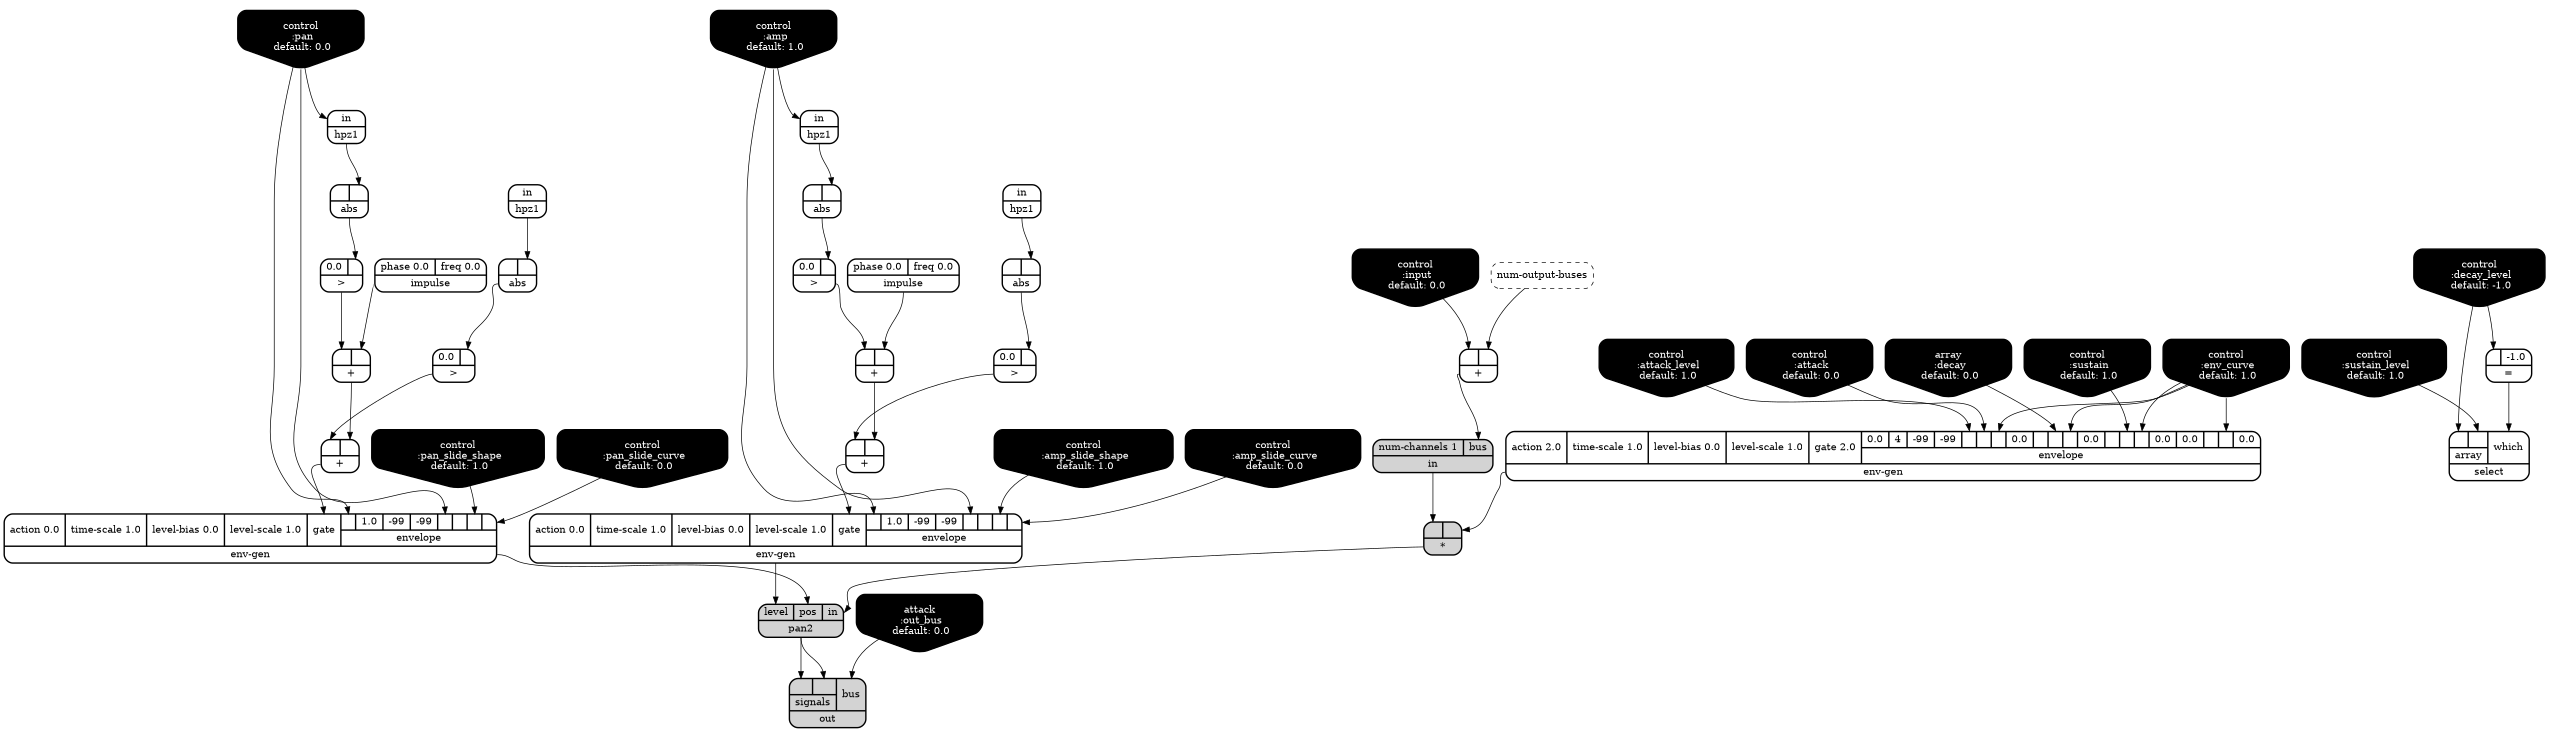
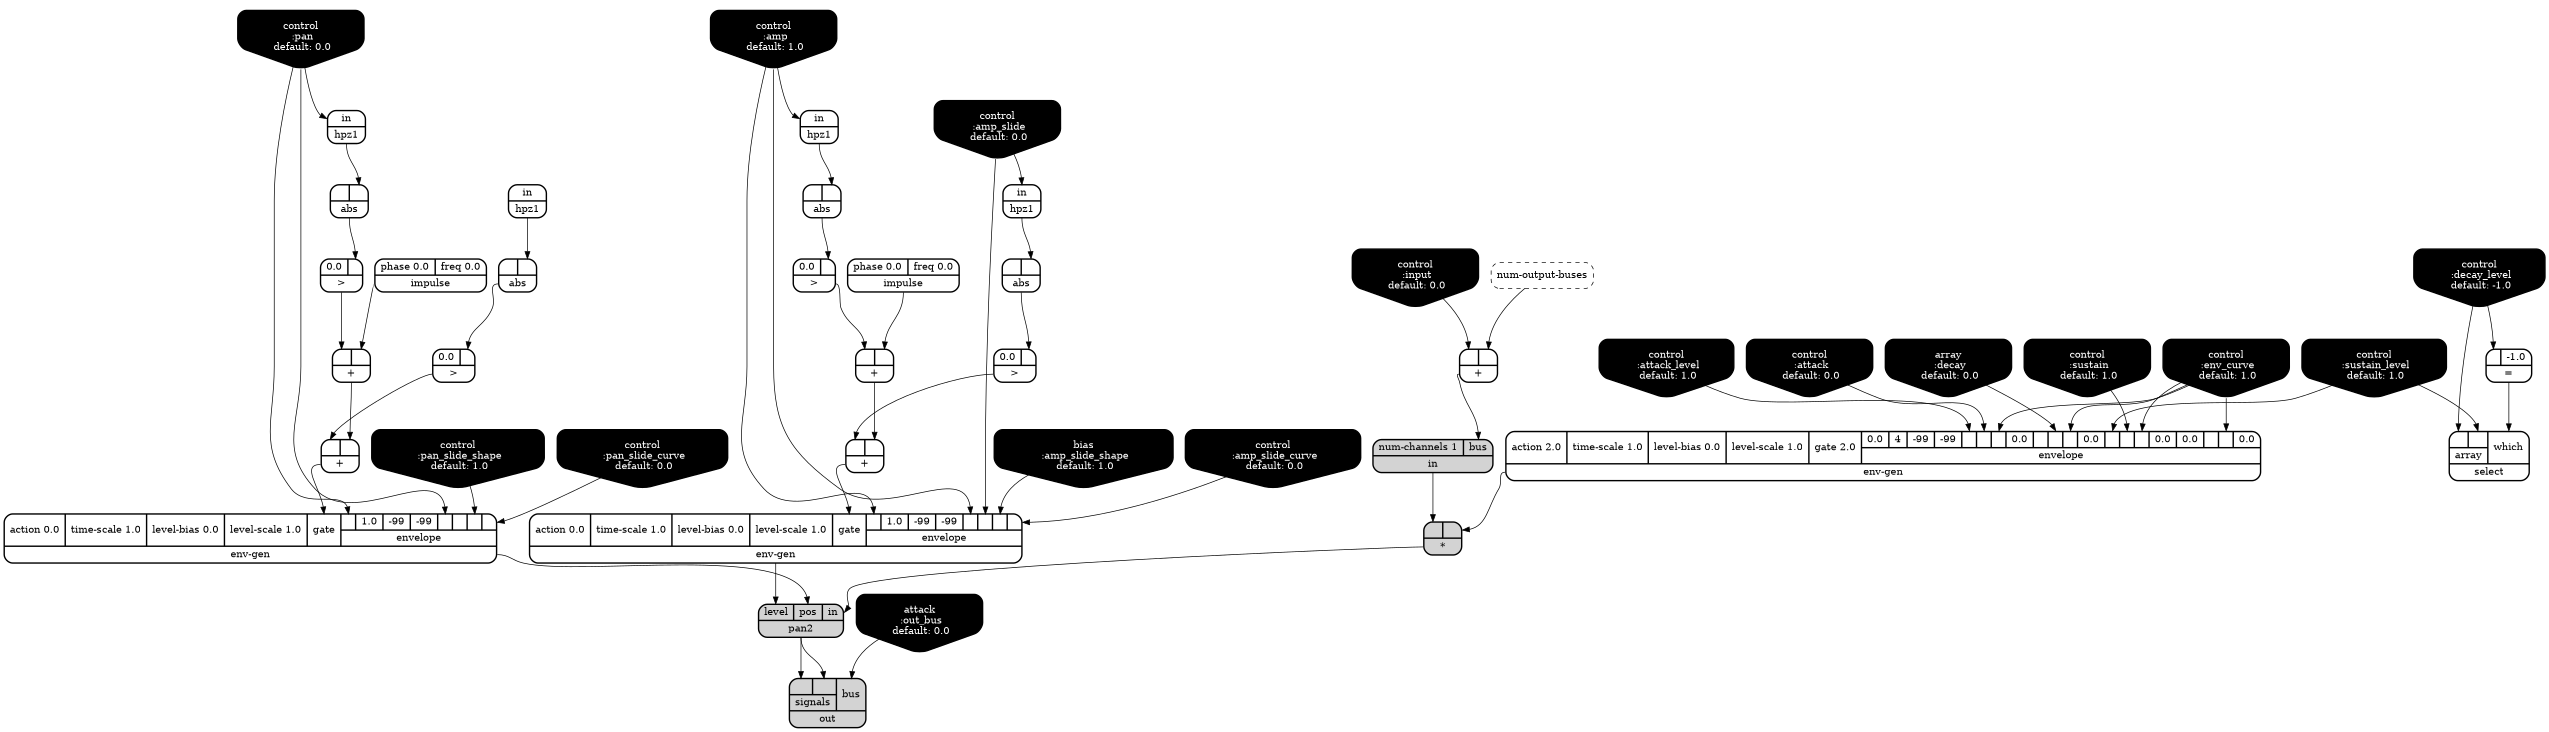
node "control :amp_slide default: 0.0": added
edge "control :sustain_level default: 1.0" -> "action 2.0": added
node "control :amp_slide_shape default: 1.0": label "control :amp_slide_shape default: 1.0" -> "bias :amp_slide_shape default: 1.0"
